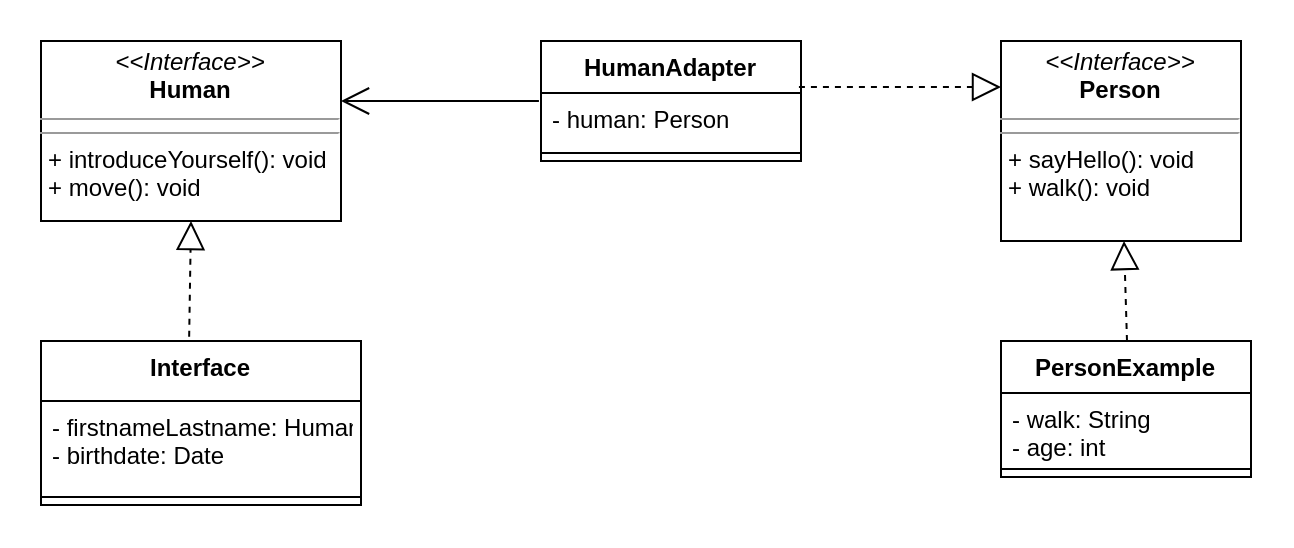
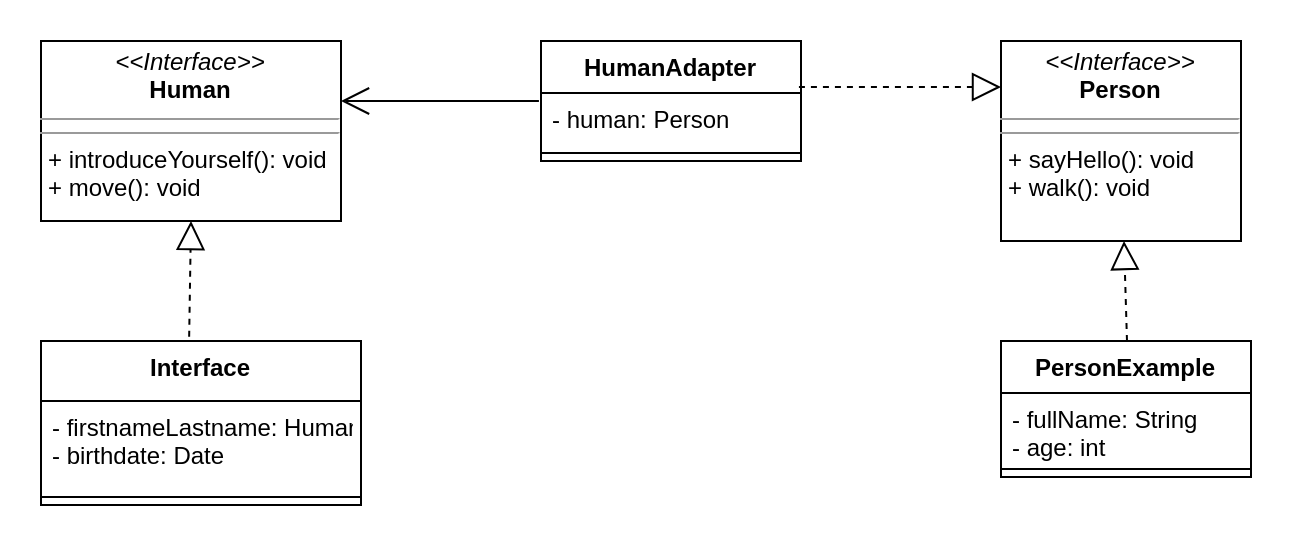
node "- walk: String - age: int": label "- walk: String - age: int" -> "- fullName: String - age: int"
